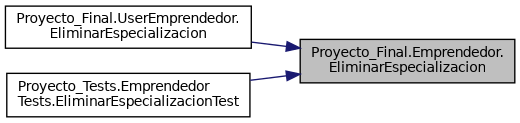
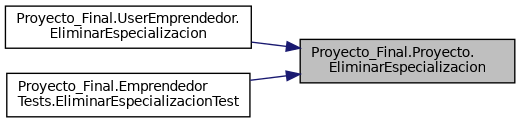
node "Proyecto_Final.Emprendedor. EliminarEspecializacion": label "Proyecto_Final.Emprendedor. EliminarEspecializacion" -> "Proyecto_Final.Proyecto. EliminarEspecializacion"
node "Proyecto_Tests.Emprendedor Tests.EliminarEspecializacionTest": label "Proyecto_Tests.Emprendedor Tests.EliminarEspecializacionTest" -> "Proyecto_Final.Emprendedor Tests.EliminarEspecializacionTest"
